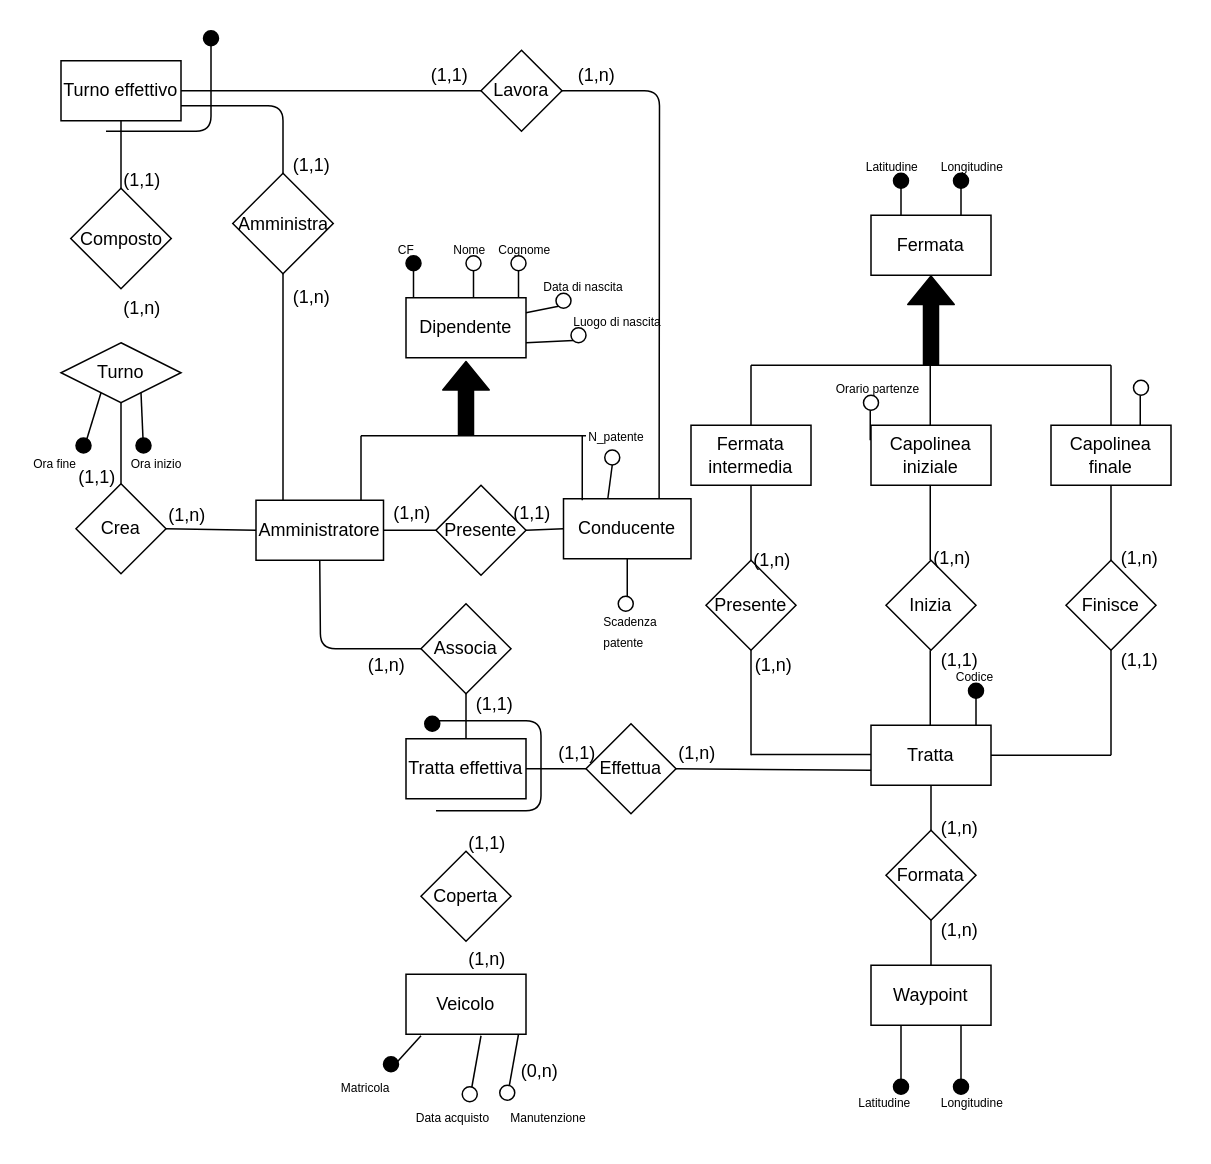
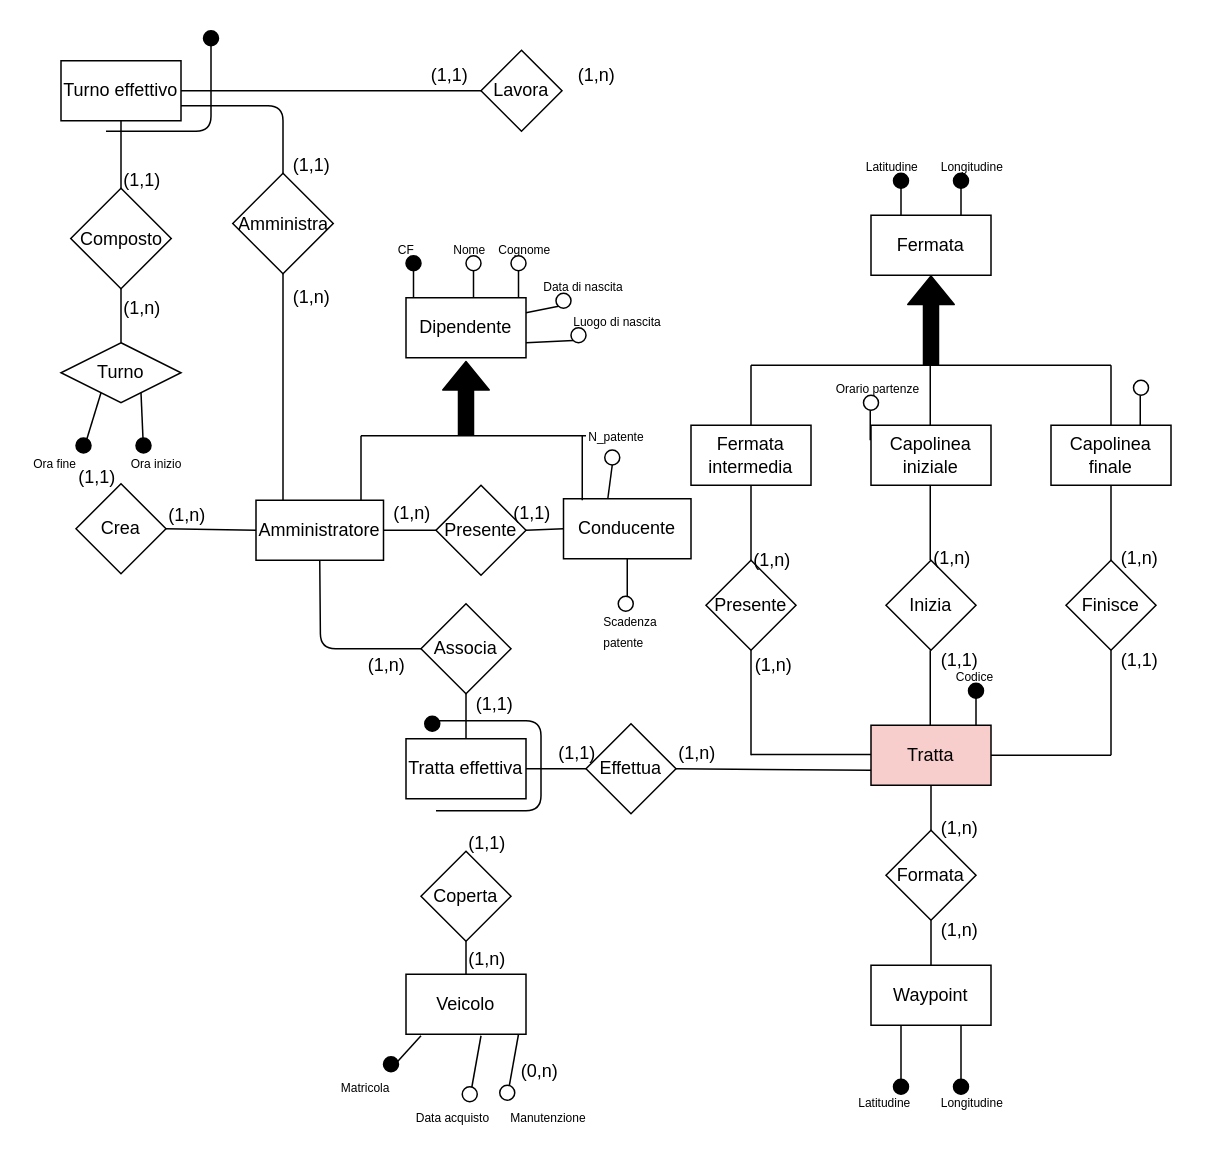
edge "Lavora" -- "Conducente": removed
edge "Composto" -- "Turno": added
edge "Turno" -- "Crea": removed
node "Tratta": fillcolor #ffffff -> #f8cecc
edge "Coperta" -- "Veicolo": added
